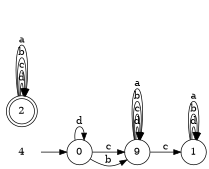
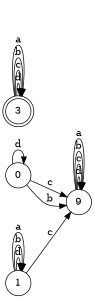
node "2": label "2" -> "3"
node "4": removed
edge "9" -> "1": reversed
